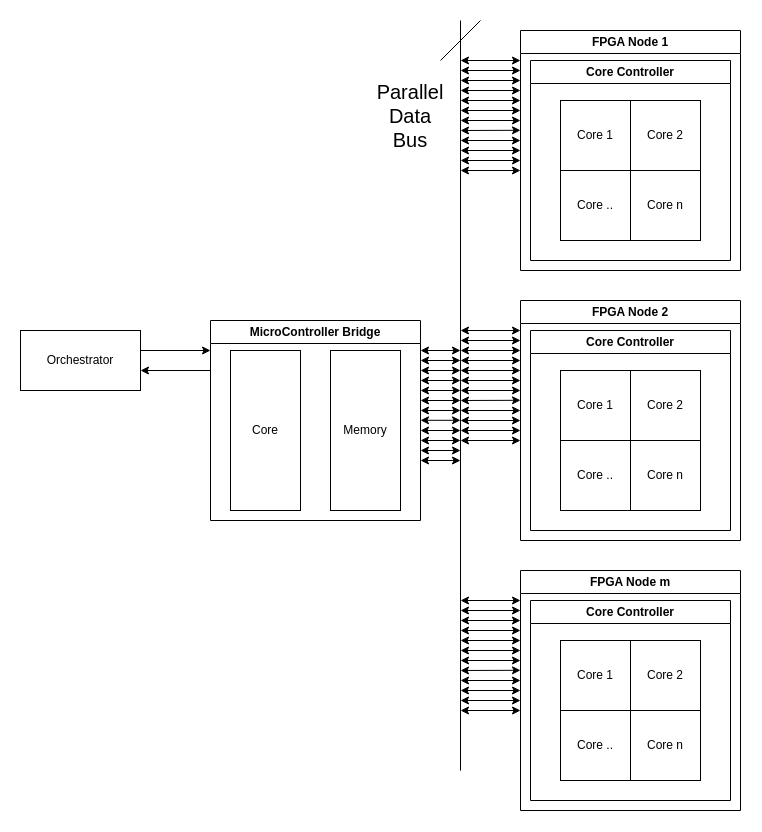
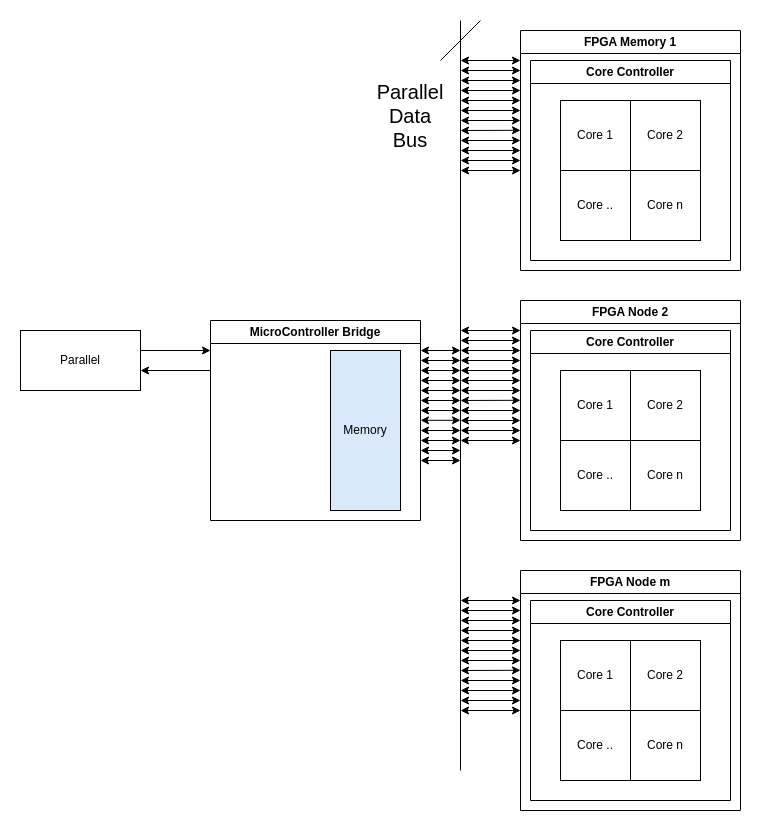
node "FPGA Node 1": label "FPGA Node 1" -> "FPGA Memory 1"
node "Orchestrator": label "Orchestrator" -> "Parallel"
node "Core": removed
node "Memory": fillcolor #ffffff -> #dae8fc
